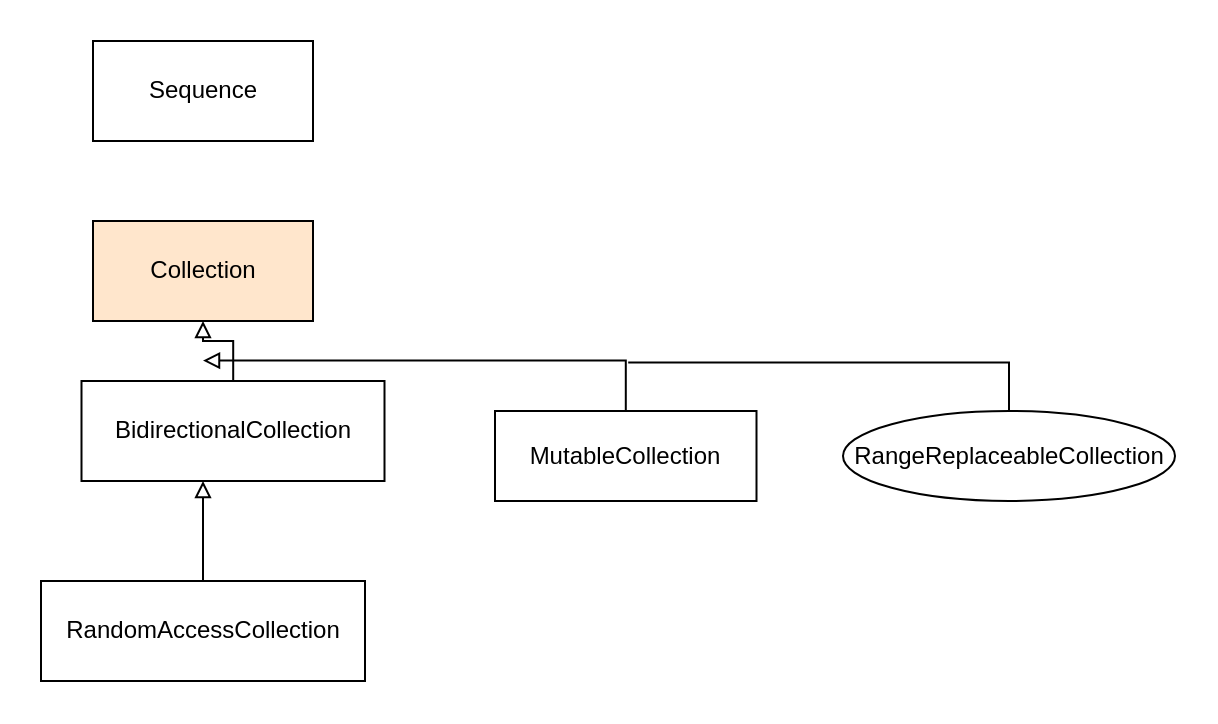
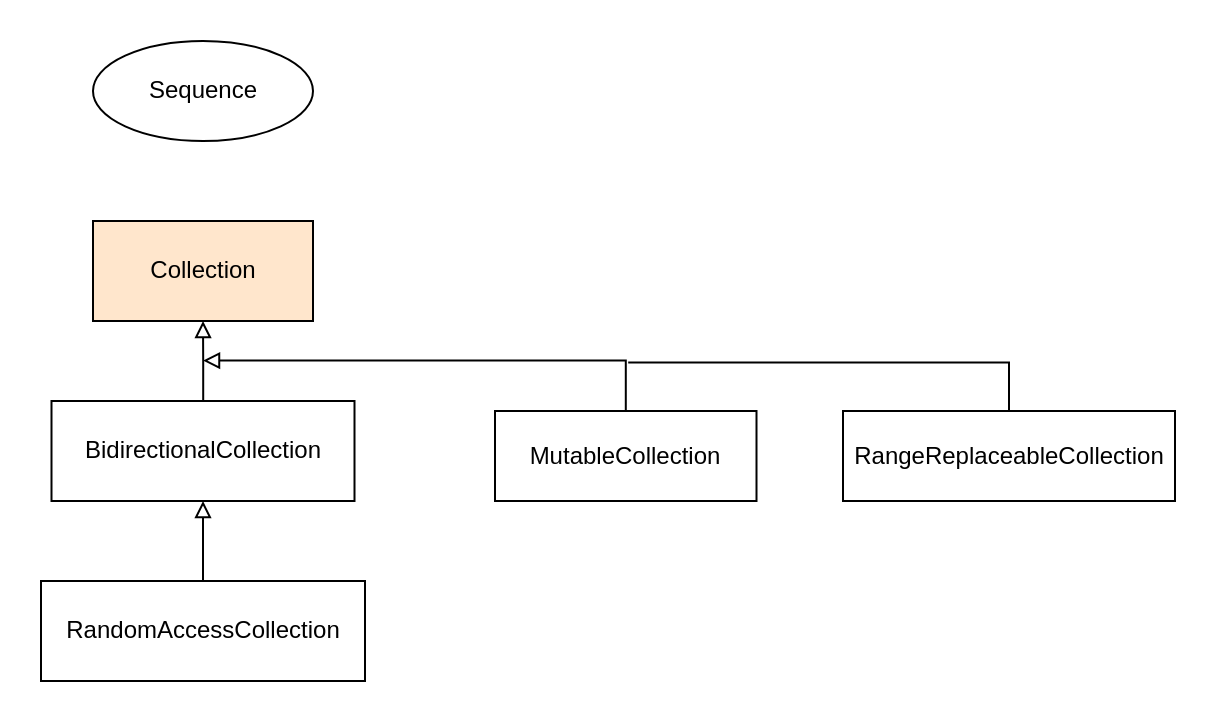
node "Sequence": shape rectangle -> ellipse
node "BidirectionalCollection": moved (233, 431) -> (203, 451)
node "RangeReplaceableCollection": shape ellipse -> rectangle
